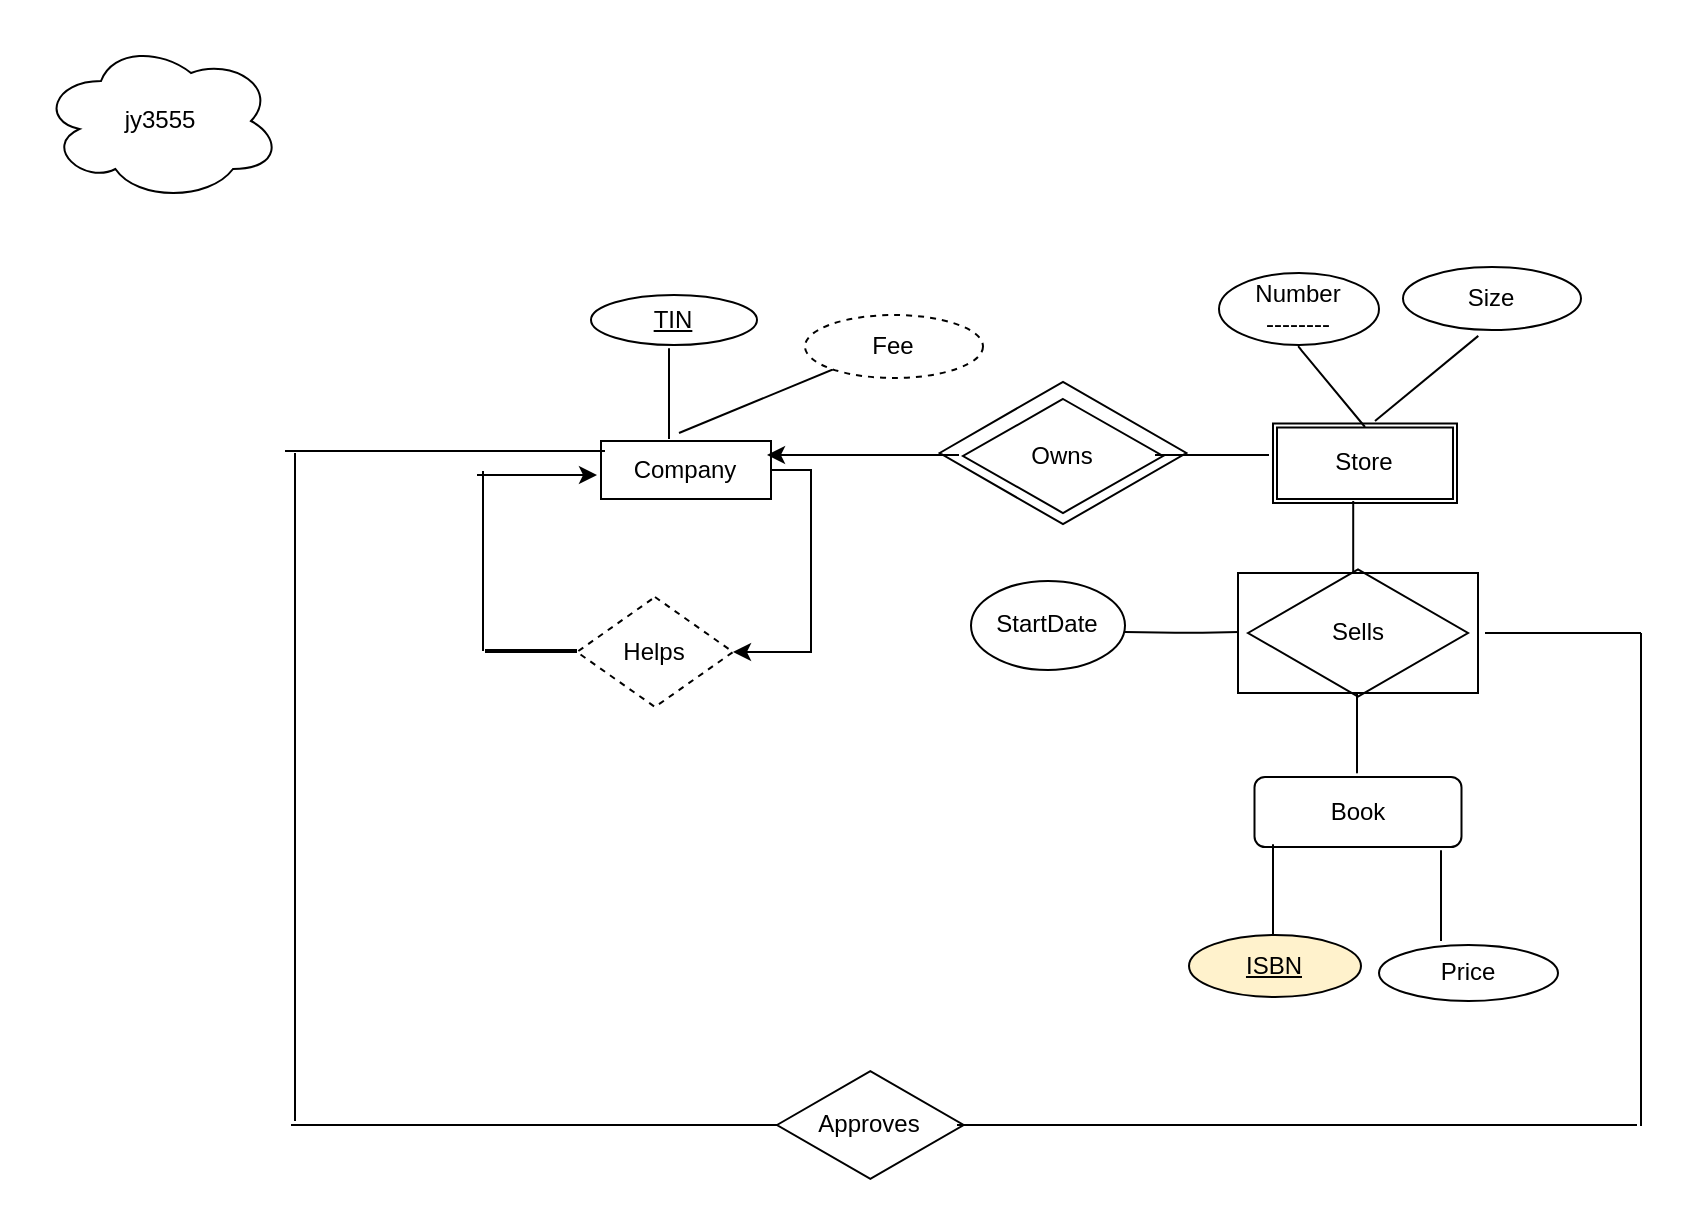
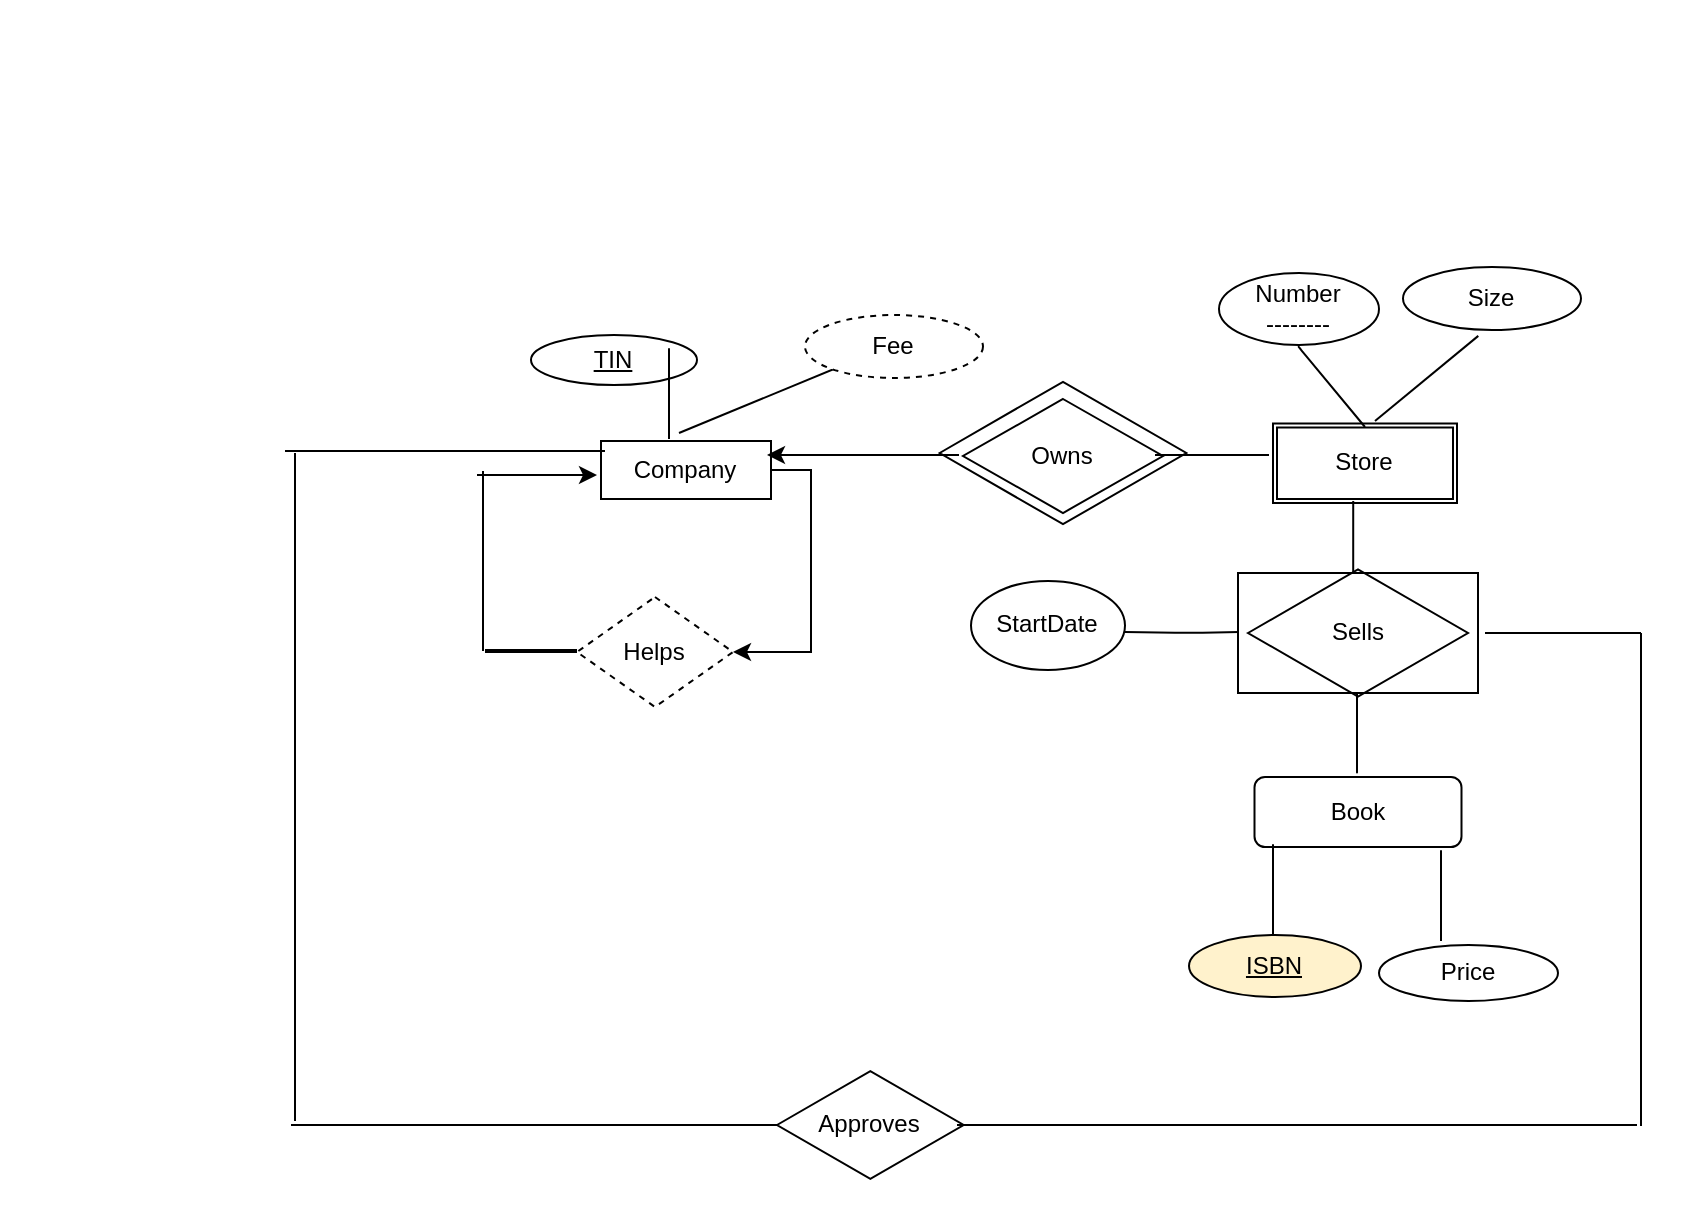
node "jy3555": removed
node "TIN": moved (674, 320) -> (614, 360)
